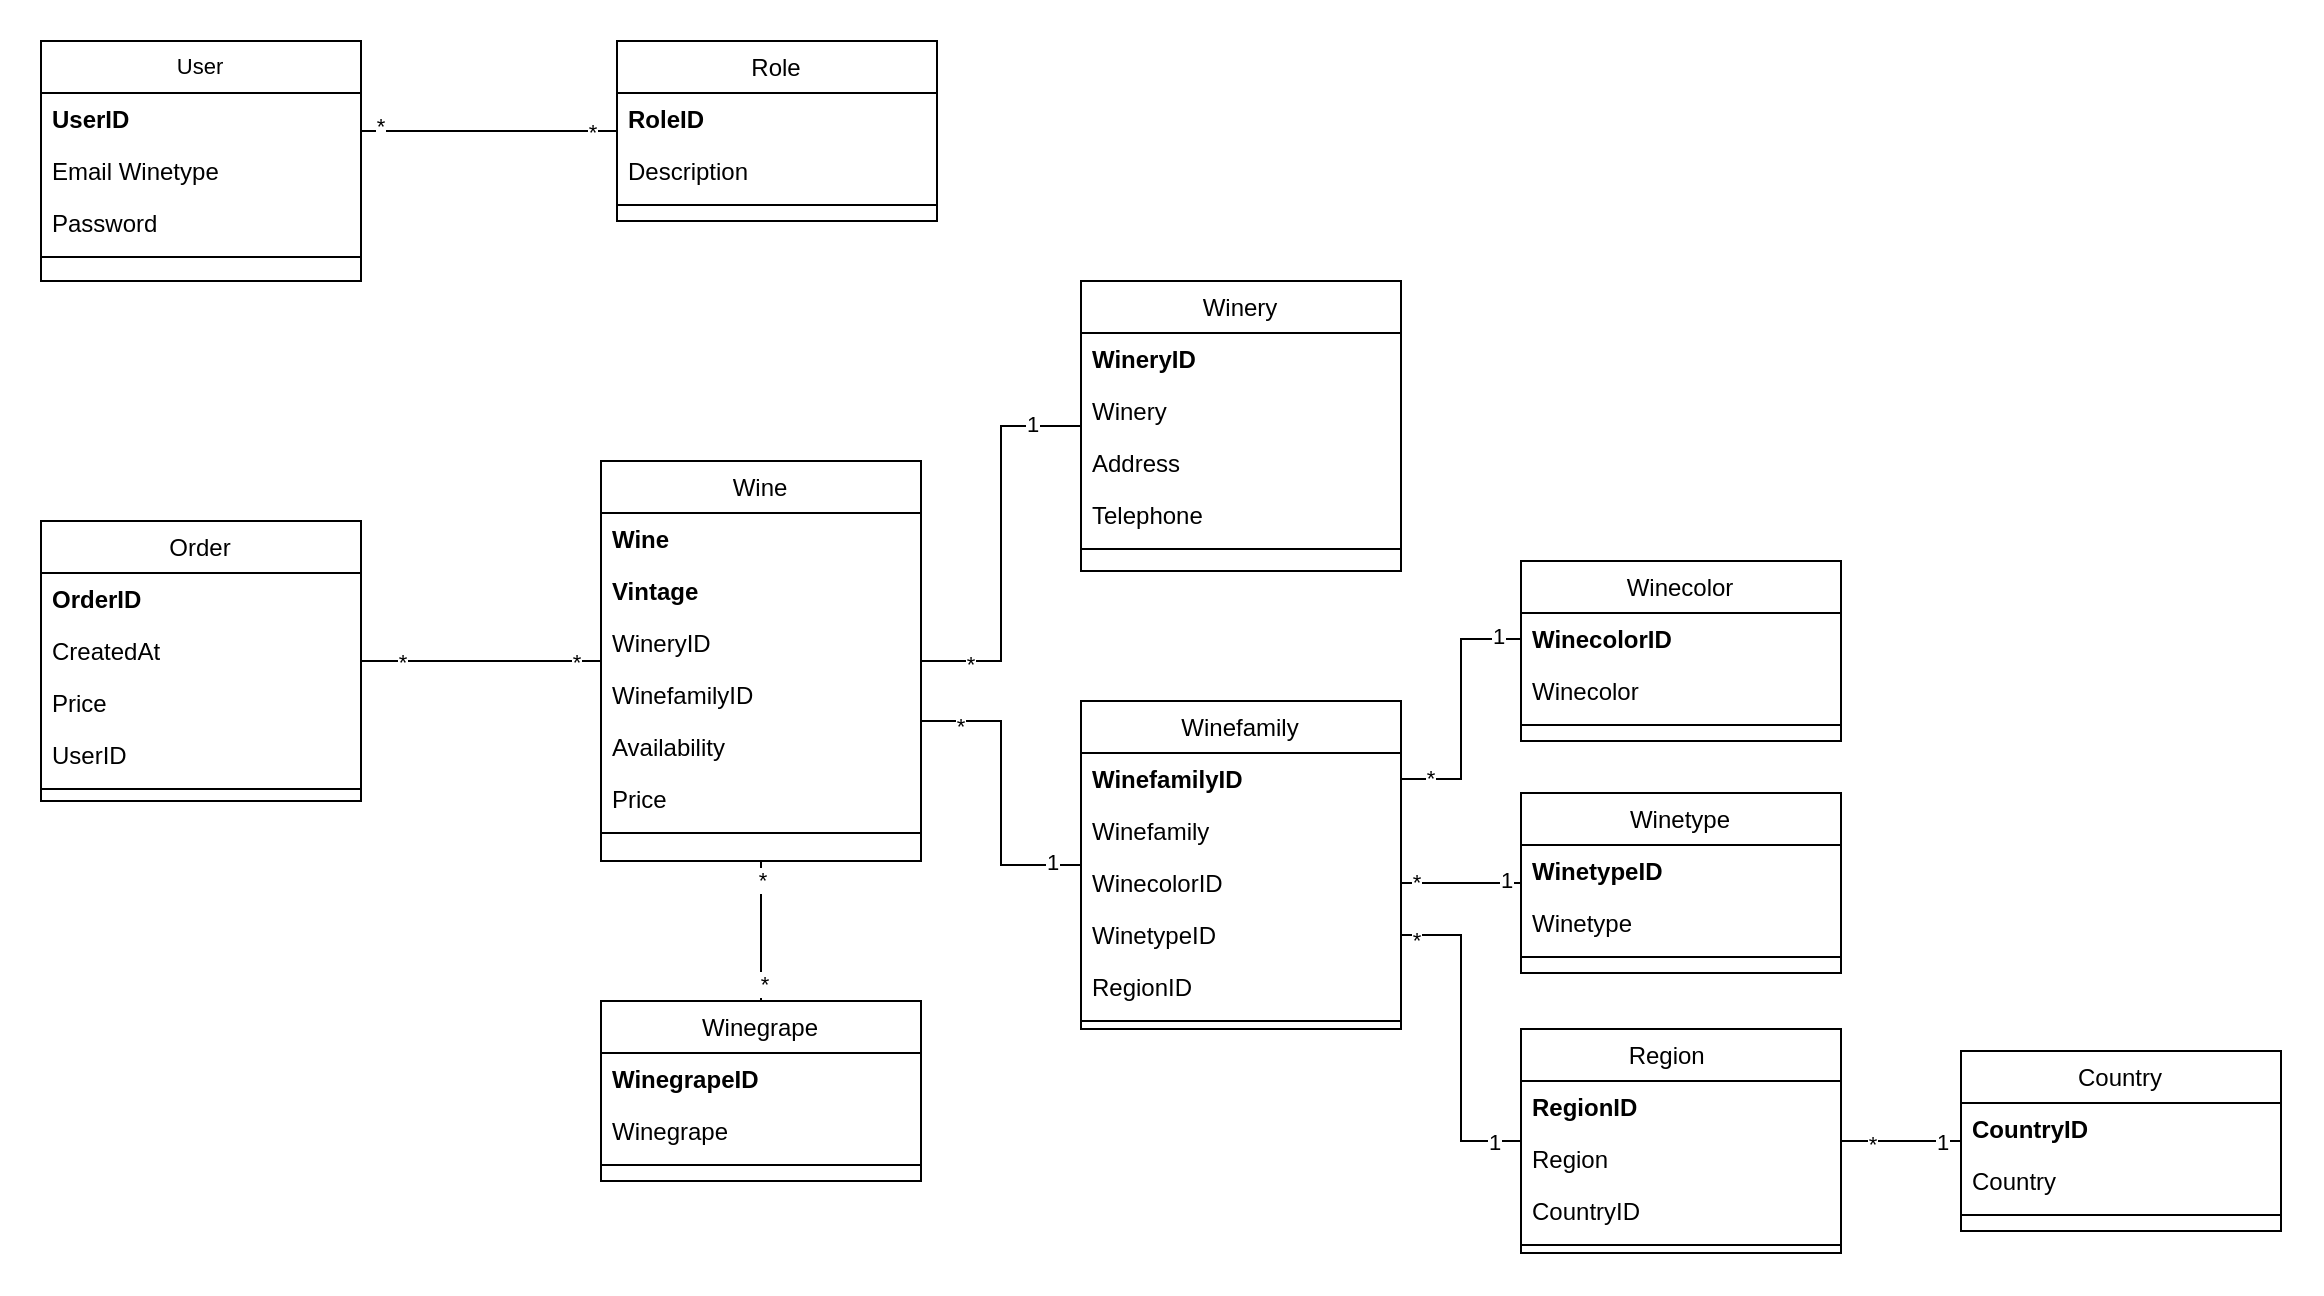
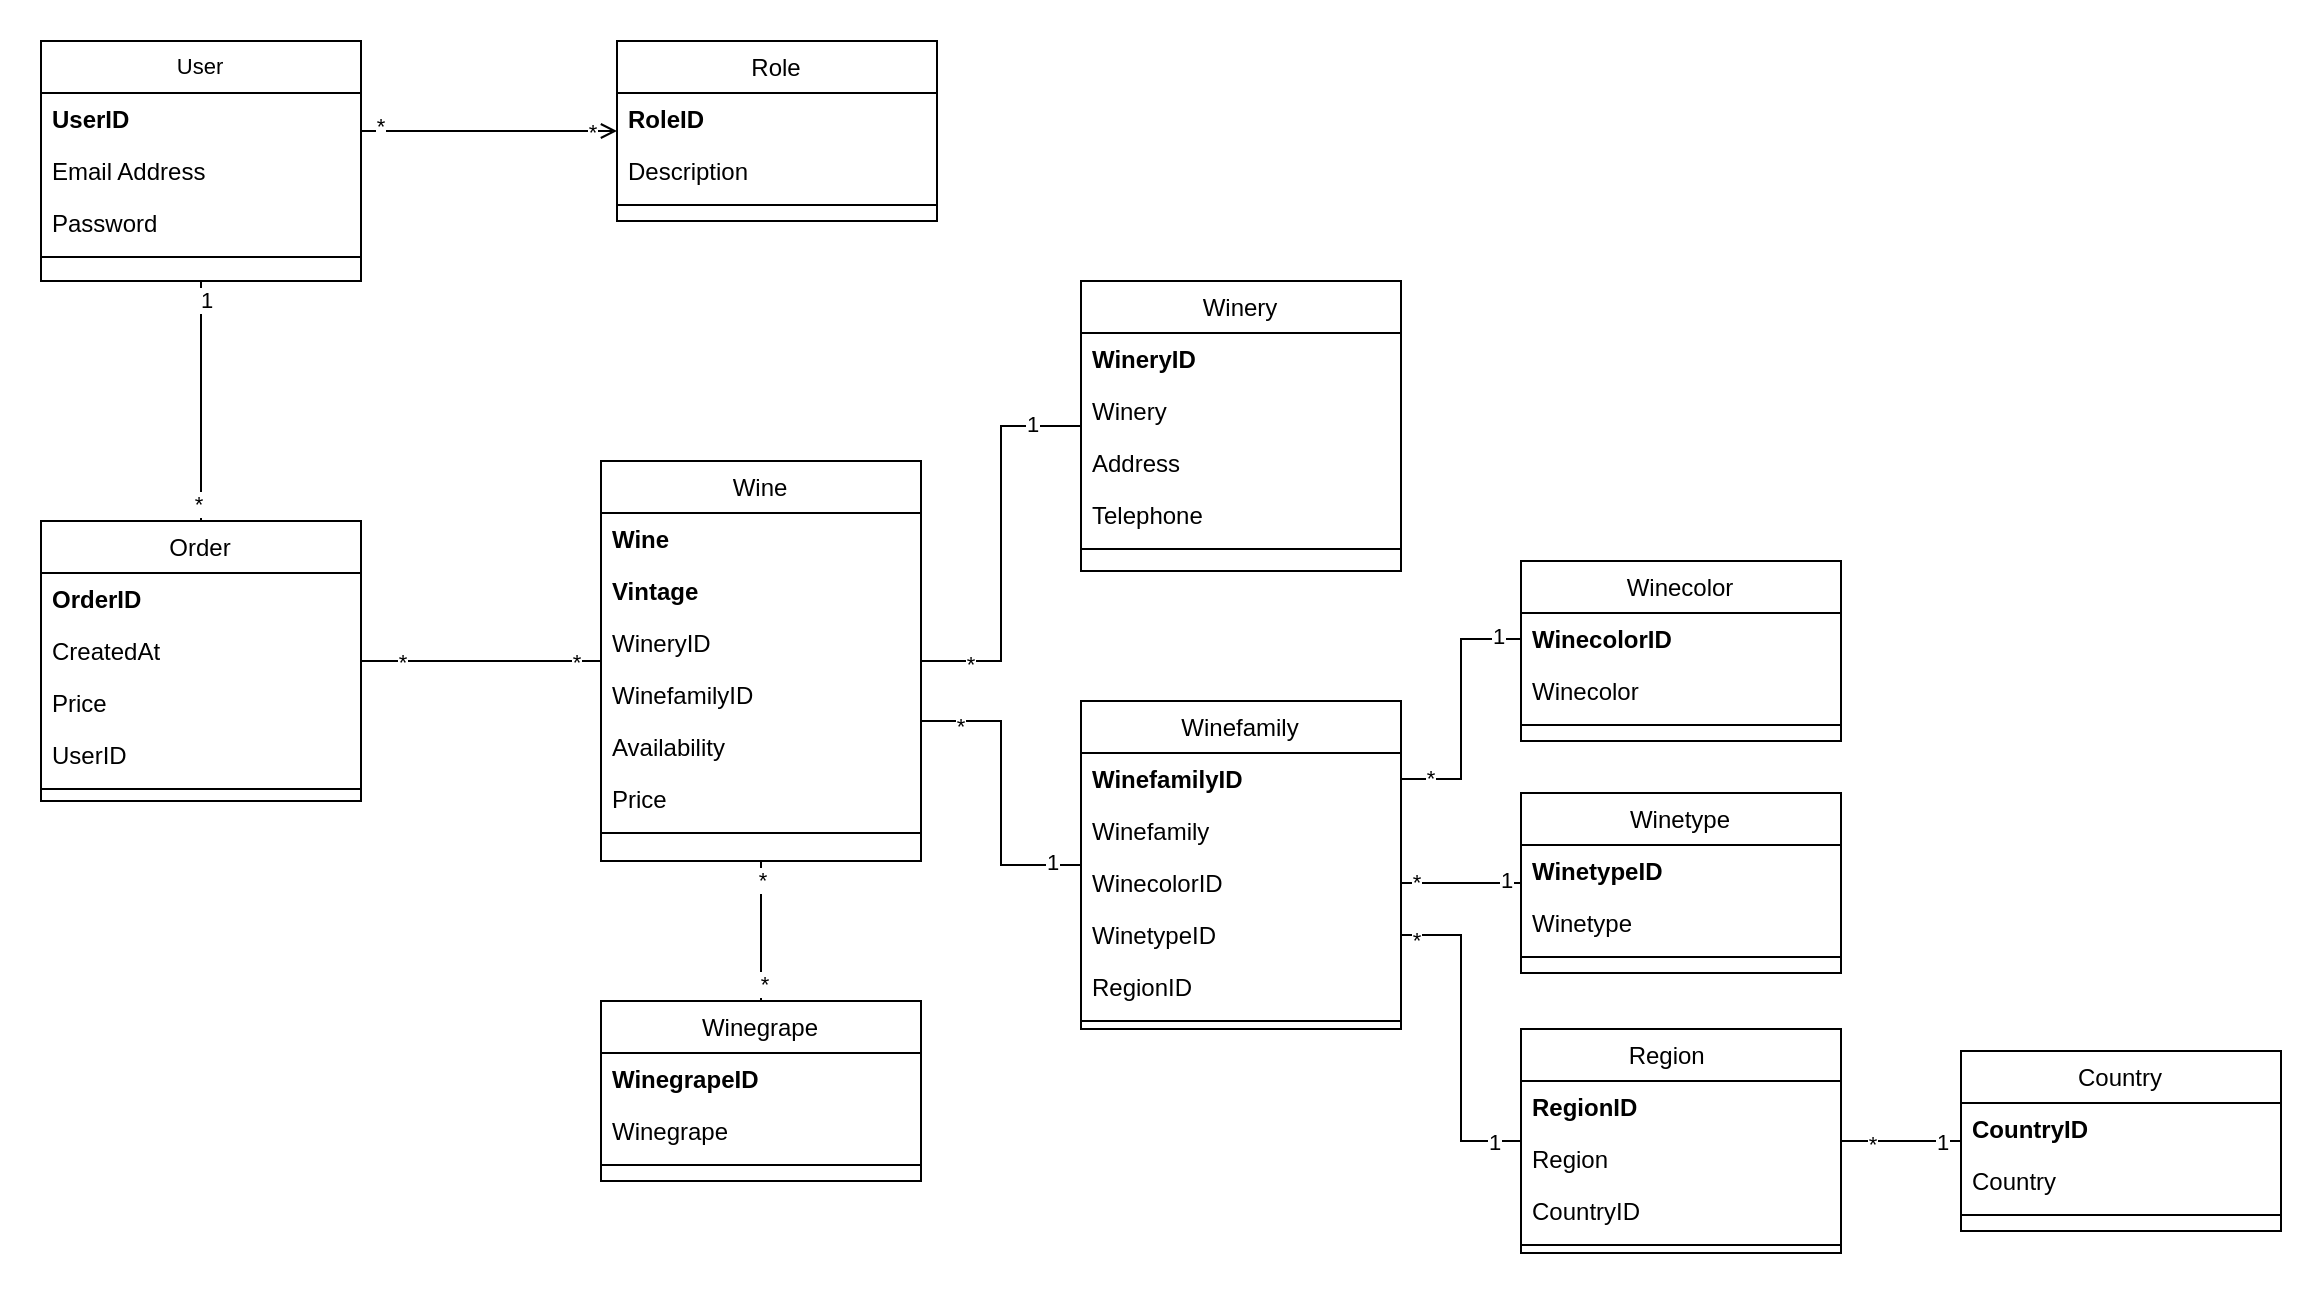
edge "Role" -- "User": arrowhead none -> open
node "Email Winetype": label "Email Winetype" -> "Email Address"
edge "User" -- "Order": added, labels "1", "*"
